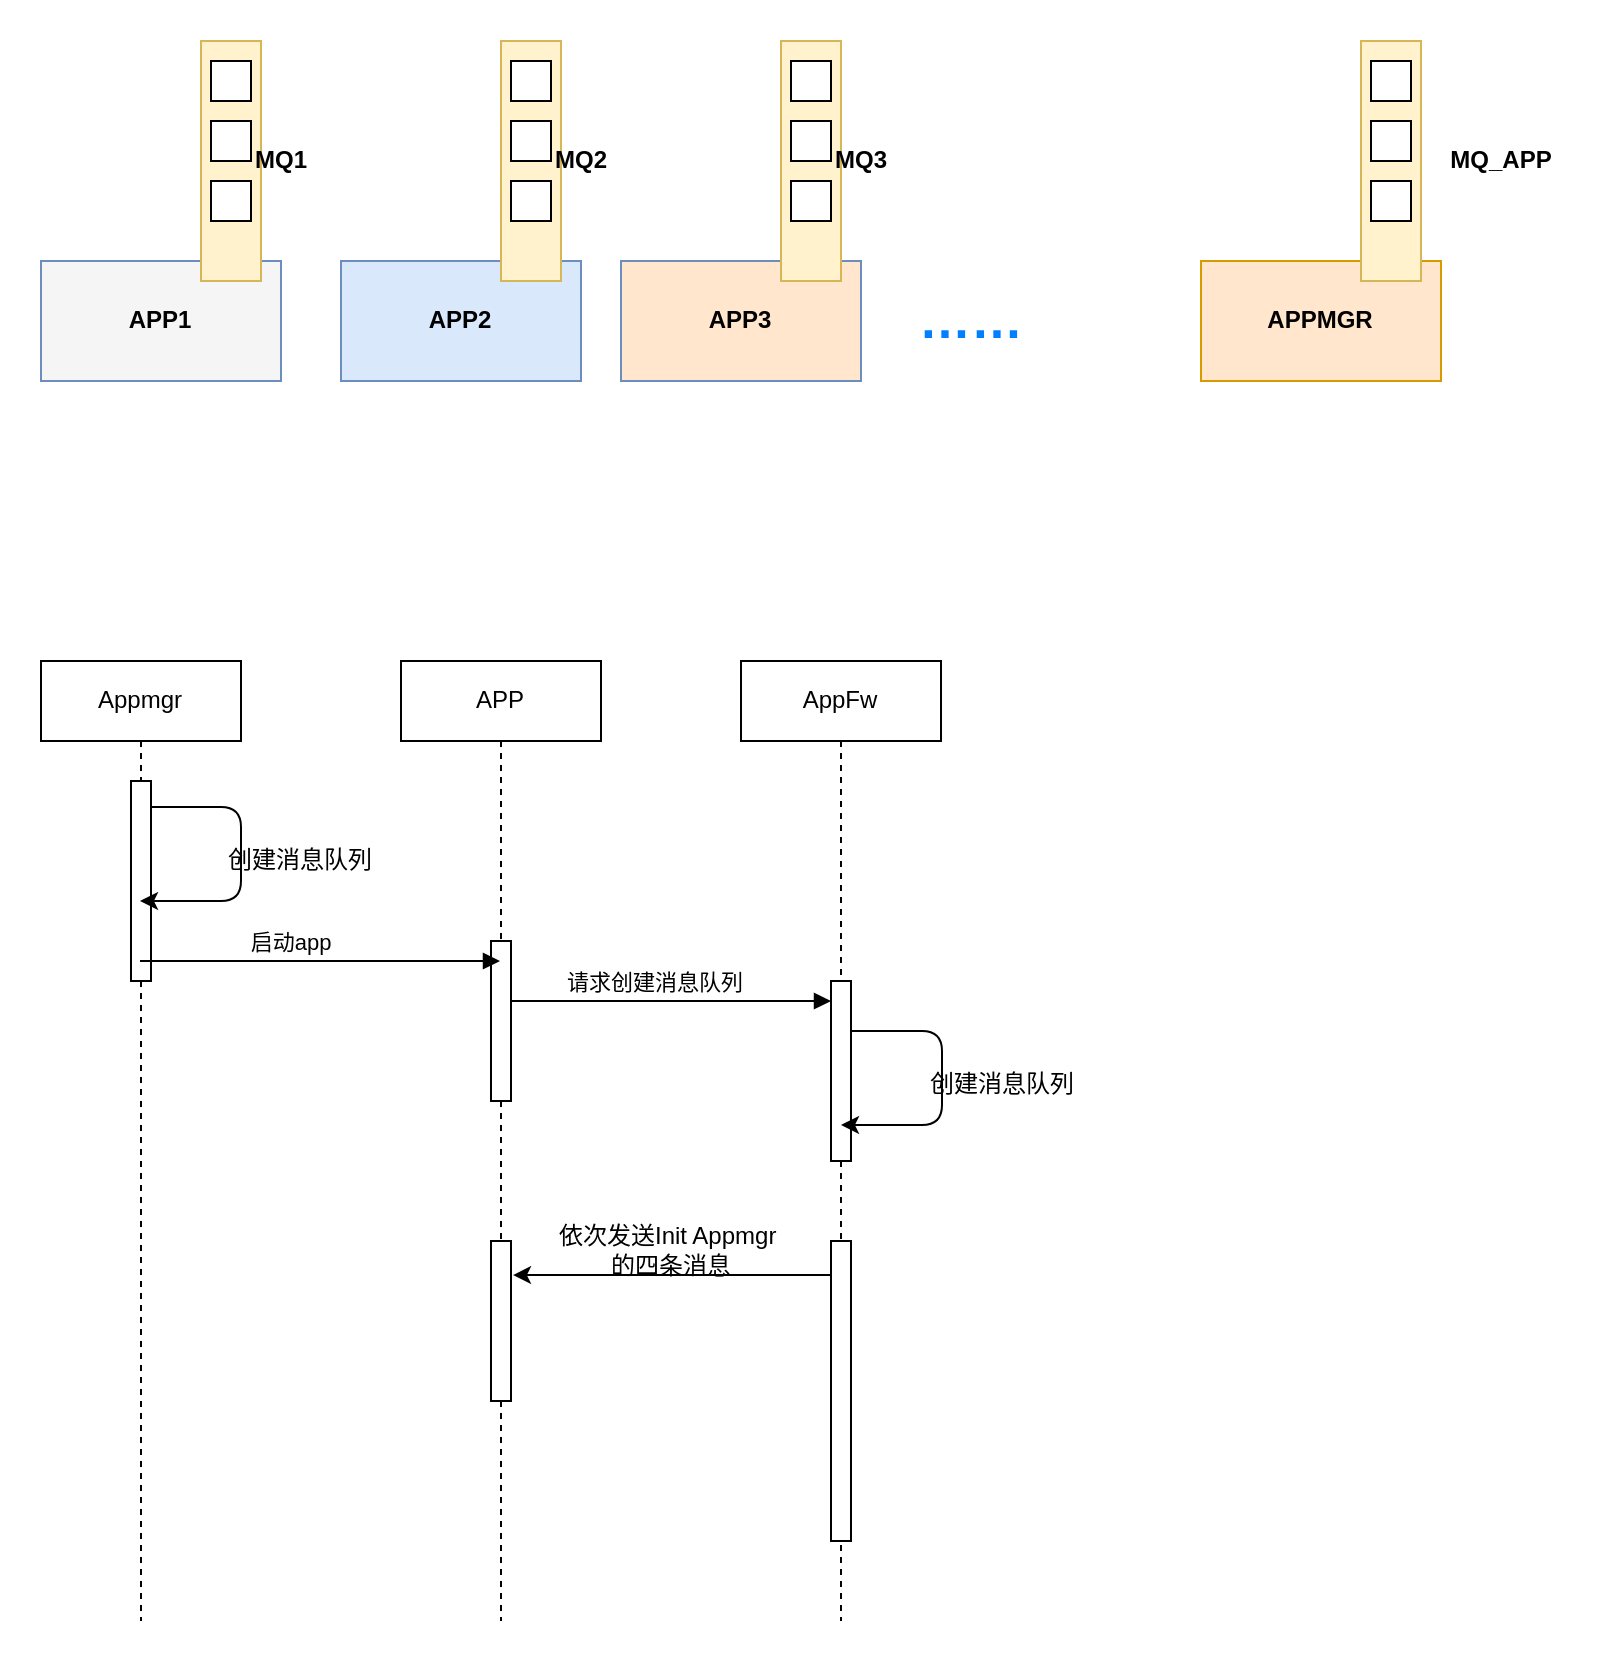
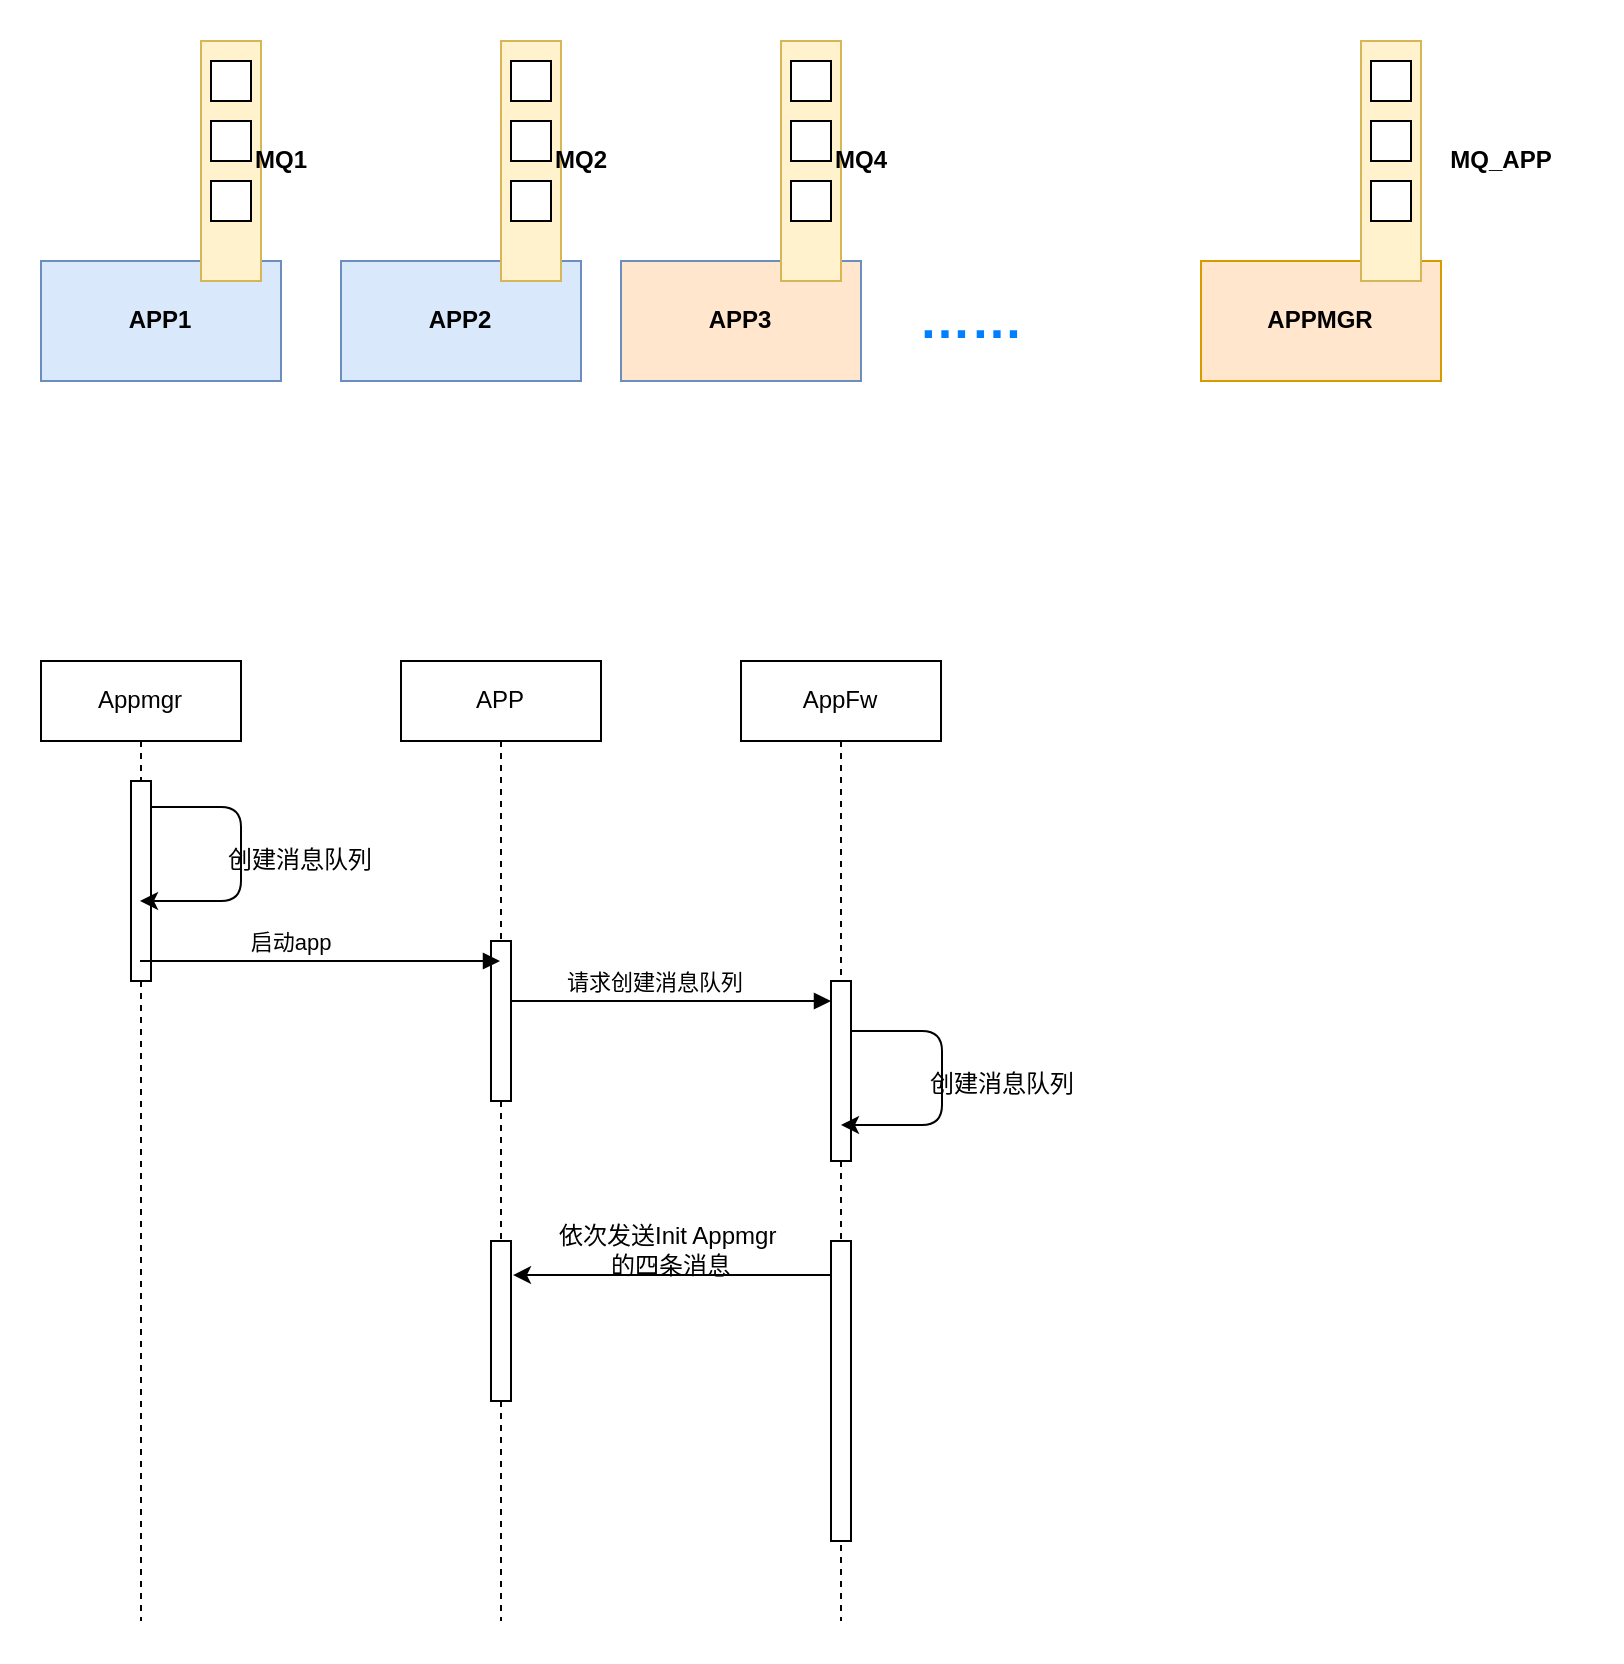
node "MQ3": label "MQ3" -> "MQ4"
node "APP1": fillcolor #f5f5f5 -> #dae8fc
